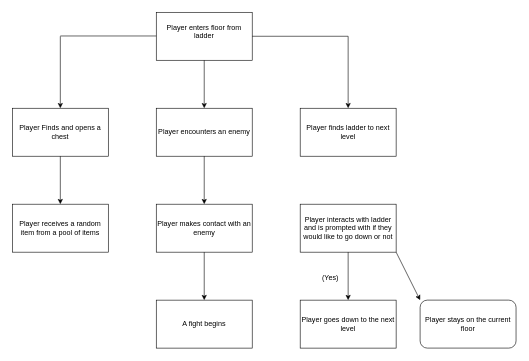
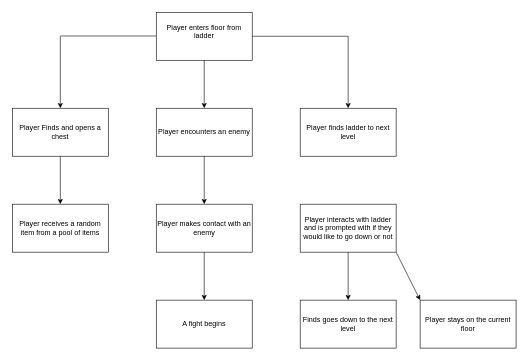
node "(Yes)": removed
node "Player goes down to the next level": label "Player goes down to the next level" -> "Finds goes down to the next level"
node "Player stays on the current floor": shape rounded rectangle -> rectangle
